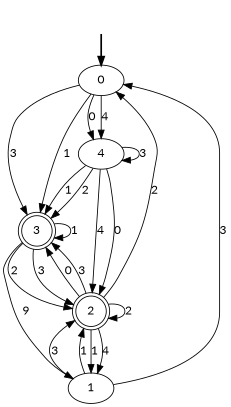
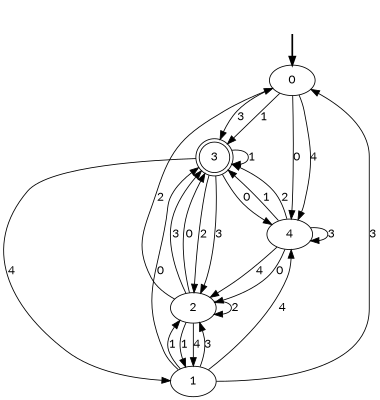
edge "3" -> "4": added, label "0"
edge "1" -> "3": added, label "0"
edge "3" -> "1": label "9" -> "4"
node "2": shape doublecircle -> ellipse
edge "1" -> "4": added, label "4"
